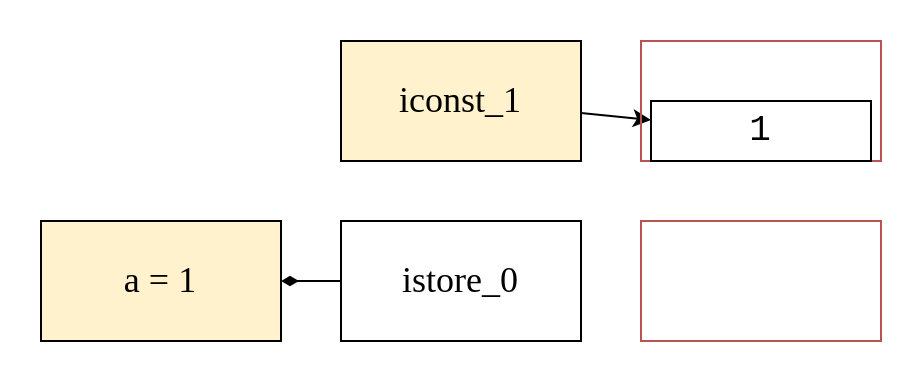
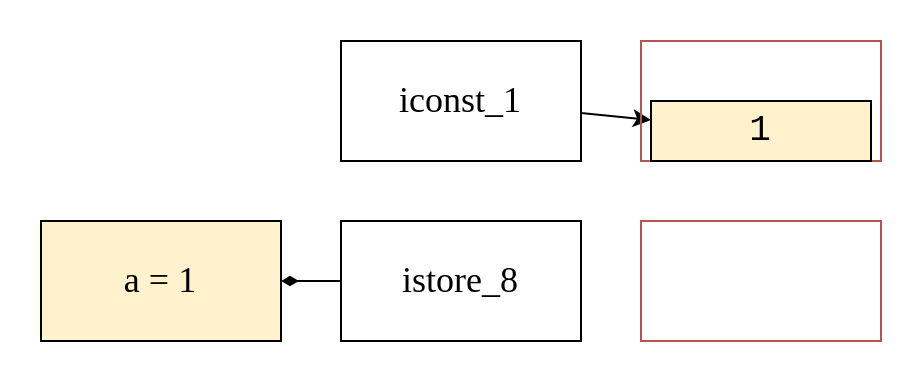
node "iconst_1": fillcolor #fff2cc -> #ffffff
node "1": fillcolor #ffffff -> #fff2cc
node "istore_0": label "istore_0" -> "istore_8"
